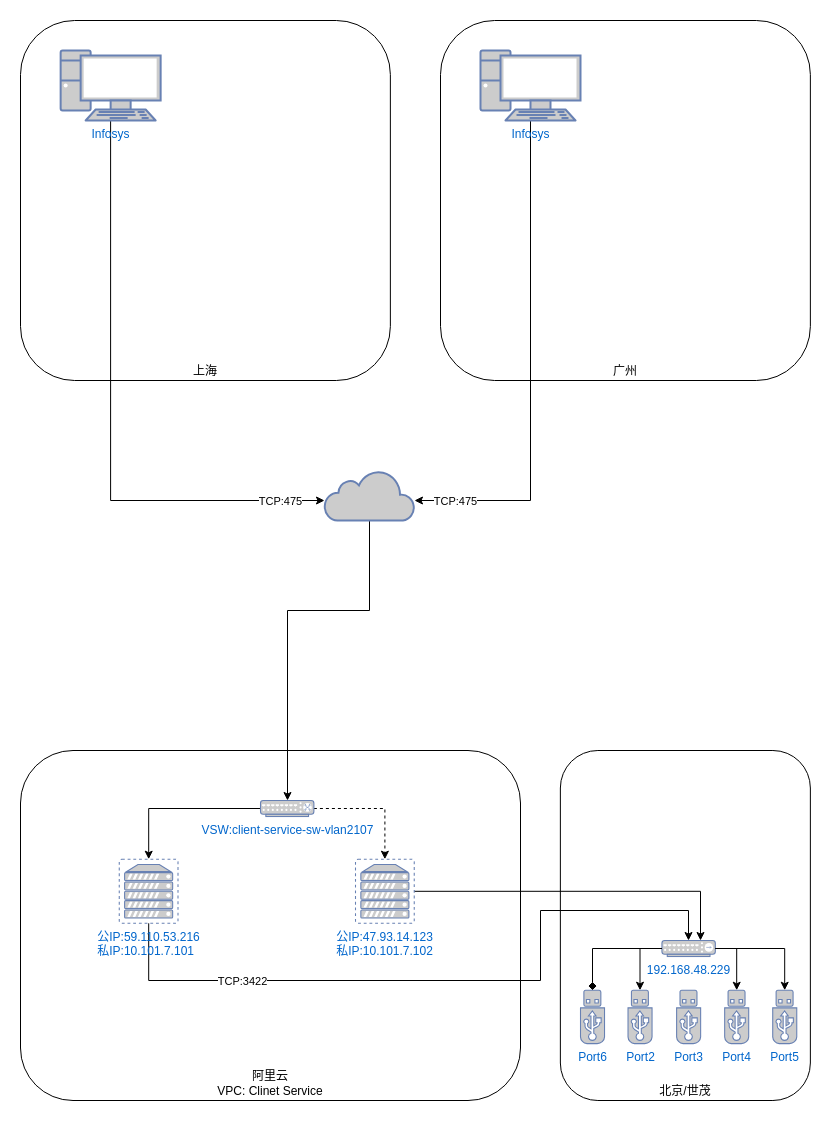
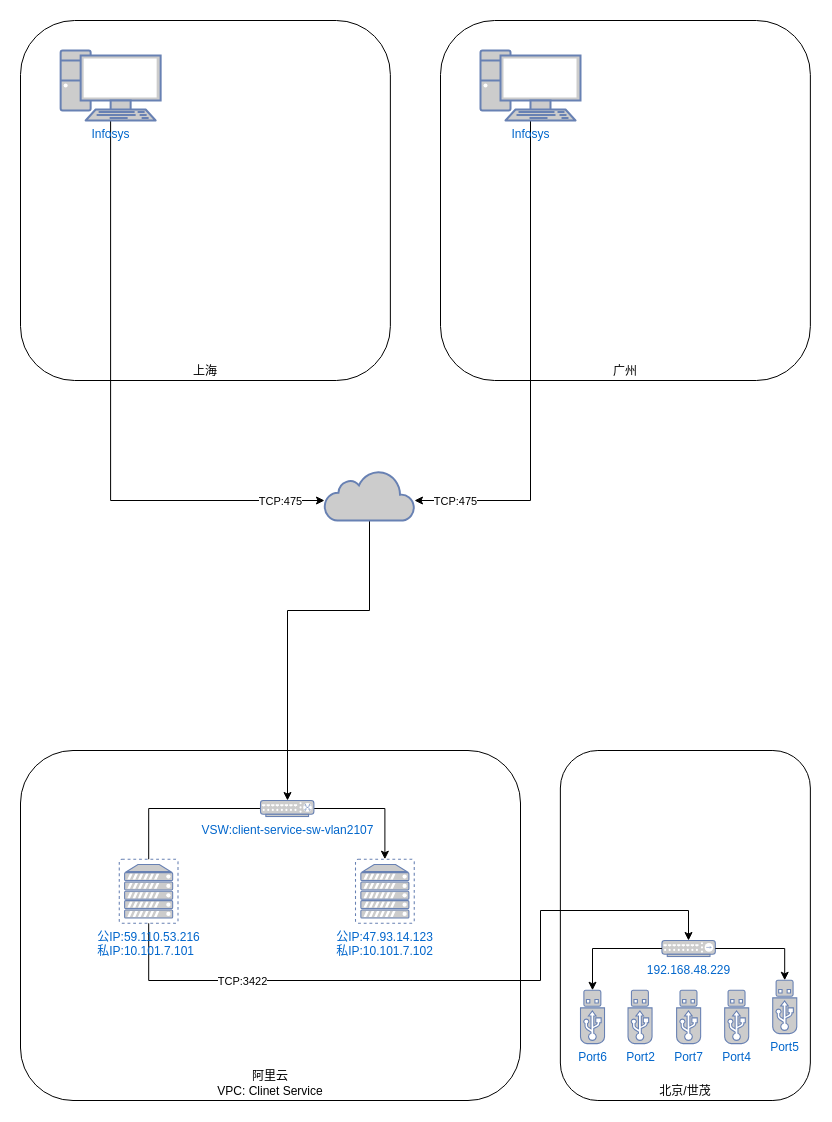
edge "VSW:client-service-sw-vlan2107" -> "公IP:47.93.14.123 私IP:10.101.7.102": style dashed -> solid
edge "VSW:client-service-sw-vlan2107" -> "公IP:59.110.53.216 私IP:10.101.7.101": arrowhead classic -> none
edge "公IP:47.93.14.123 私IP:10.101.7.102" -> "192.168.48.229": removed
edge "192.168.48.229" -> "Port2": removed
edge "192.168.48.229" -> "Port4": removed
edge "192.168.48.229" -> "Port6": arrowhead diamond -> classic
node "Port5": moved (785, 1017) -> (785, 1007)
node "Port3": label "Port3" -> "Port7"
